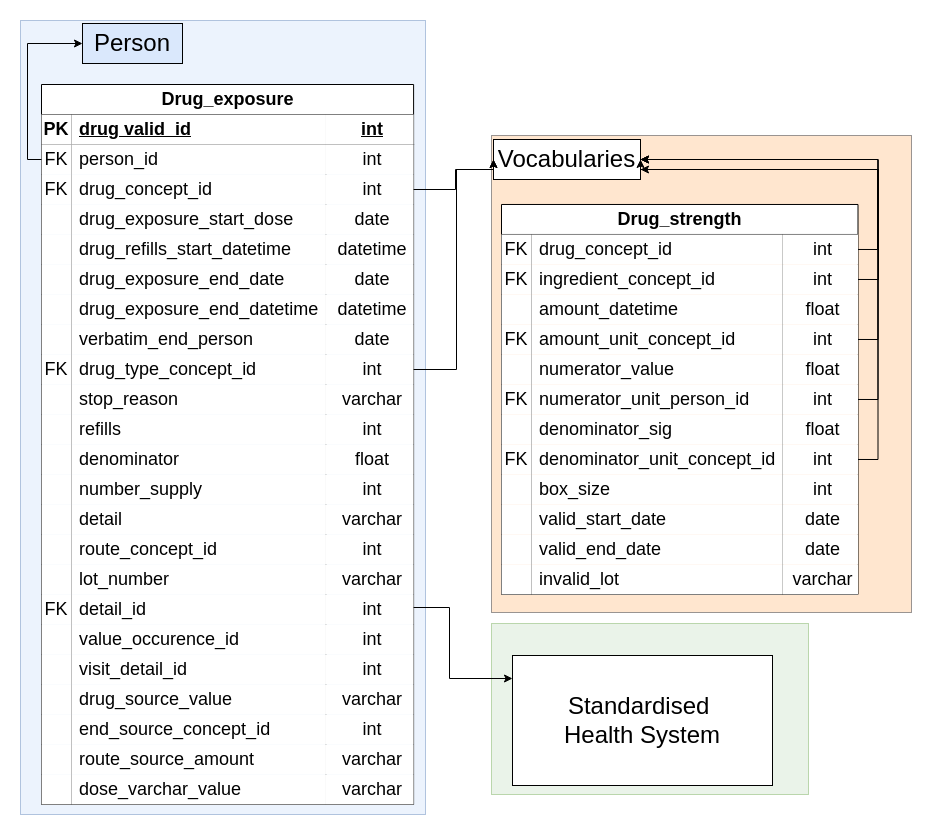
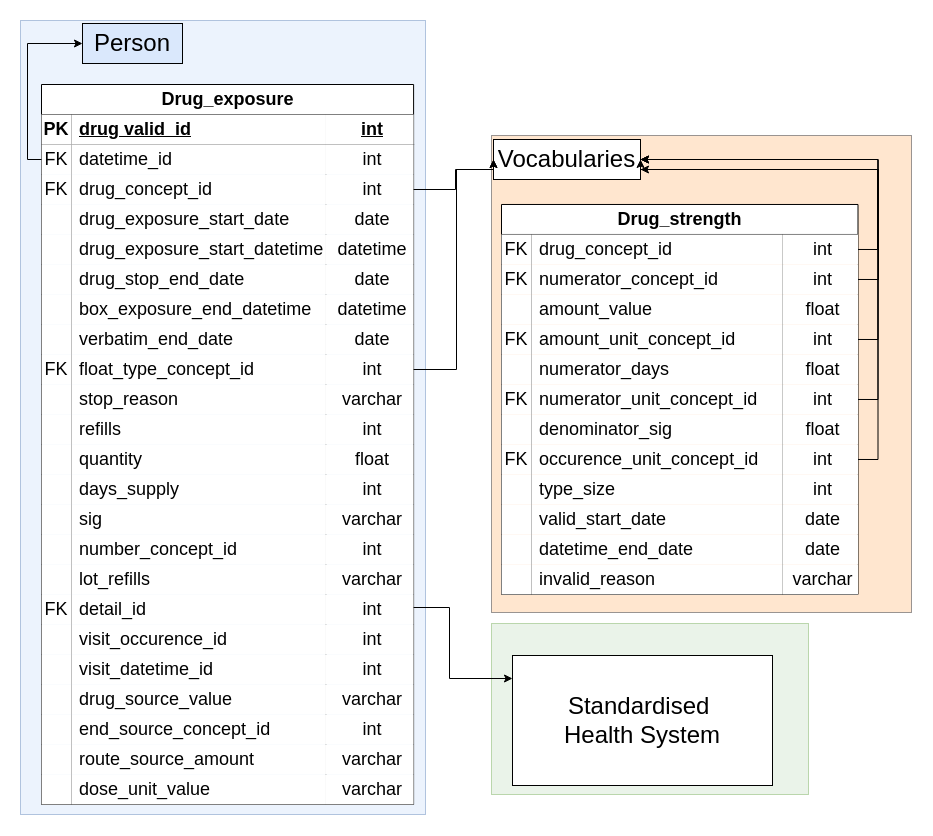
node "person_id": label "person_id" -> "datetime_id"
node "drug_exposure_start_dose": label "drug_exposure_start_dose" -> "drug_exposure_start_date"
node "drug_refills_start_datetime": label "drug_refills_start_datetime" -> "drug_exposure_start_datetime"
node "drug_exposure_end_date": label "drug_exposure_end_date" -> "drug_stop_end_date"
node "ingredient_concept_id": label "ingredient_concept_id" -> "numerator_concept_id"
node "drug_exposure_end_datetime": label "drug_exposure_end_datetime" -> "box_exposure_end_datetime"
node "amount_datetime": label "amount_datetime" -> "amount_value"
node "verbatim_end_person": label "verbatim_end_person" -> "verbatim_end_date"
node "drug_type_concept_id": label "drug_type_concept_id" -> "float_type_concept_id"
node "numerator_value": label "numerator_value" -> "numerator_days"
node "numerator_unit_person_id": label "numerator_unit_person_id" -> "numerator_unit_concept_id"
node "denominator": label "denominator" -> "quantity"
node "denominator_unit_concept_id": label "denominator_unit_concept_id" -> "occurence_unit_concept_id"
node "number_supply": label "number_supply" -> "days_supply"
node "box_size": label "box_size" -> "type_size"
node "detail": label "detail" -> "sig"
node "route_concept_id": label "route_concept_id" -> "number_concept_id"
node "valid_end_date": label "valid_end_date" -> "datetime_end_date"
node "lot_number": label "lot_number" -> "lot_refills"
node "invalid_lot": label "invalid_lot" -> "invalid_reason"
node "value_occurence_id": label "value_occurence_id" -> "visit_occurence_id"
node "visit_detail_id": label "visit_detail_id" -> "visit_datetime_id"
node "dose_varchar_value": label "dose_varchar_value" -> "dose_unit_value"
